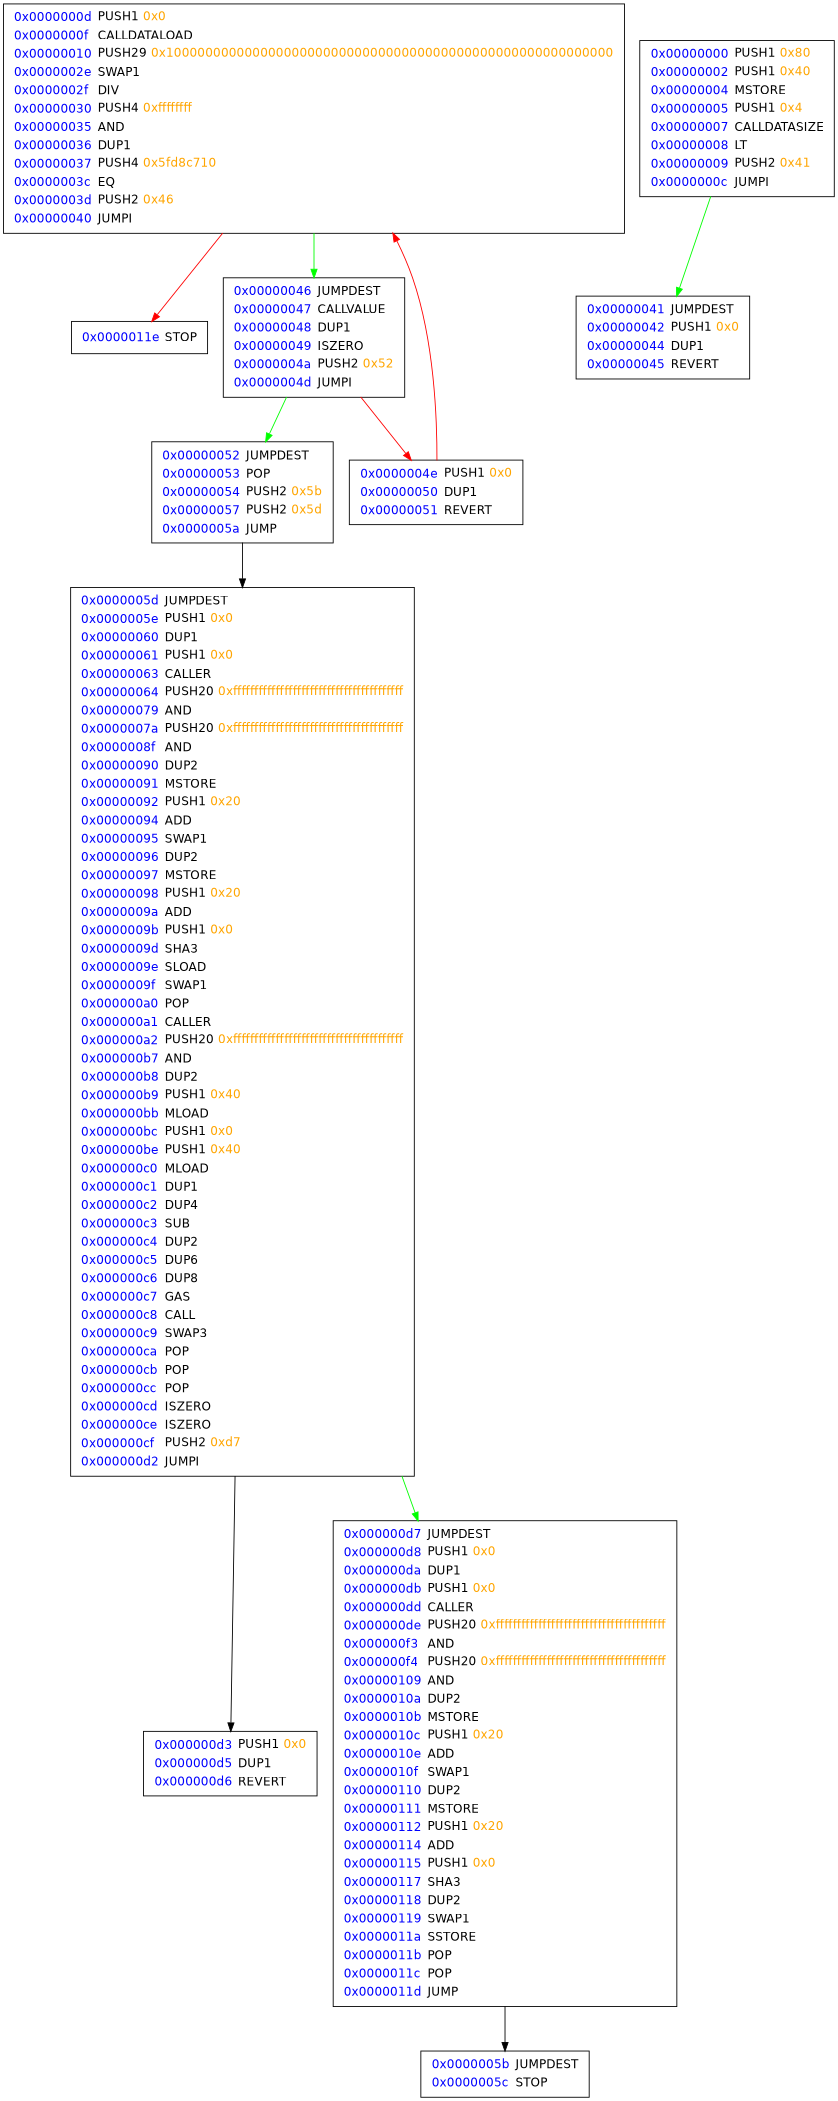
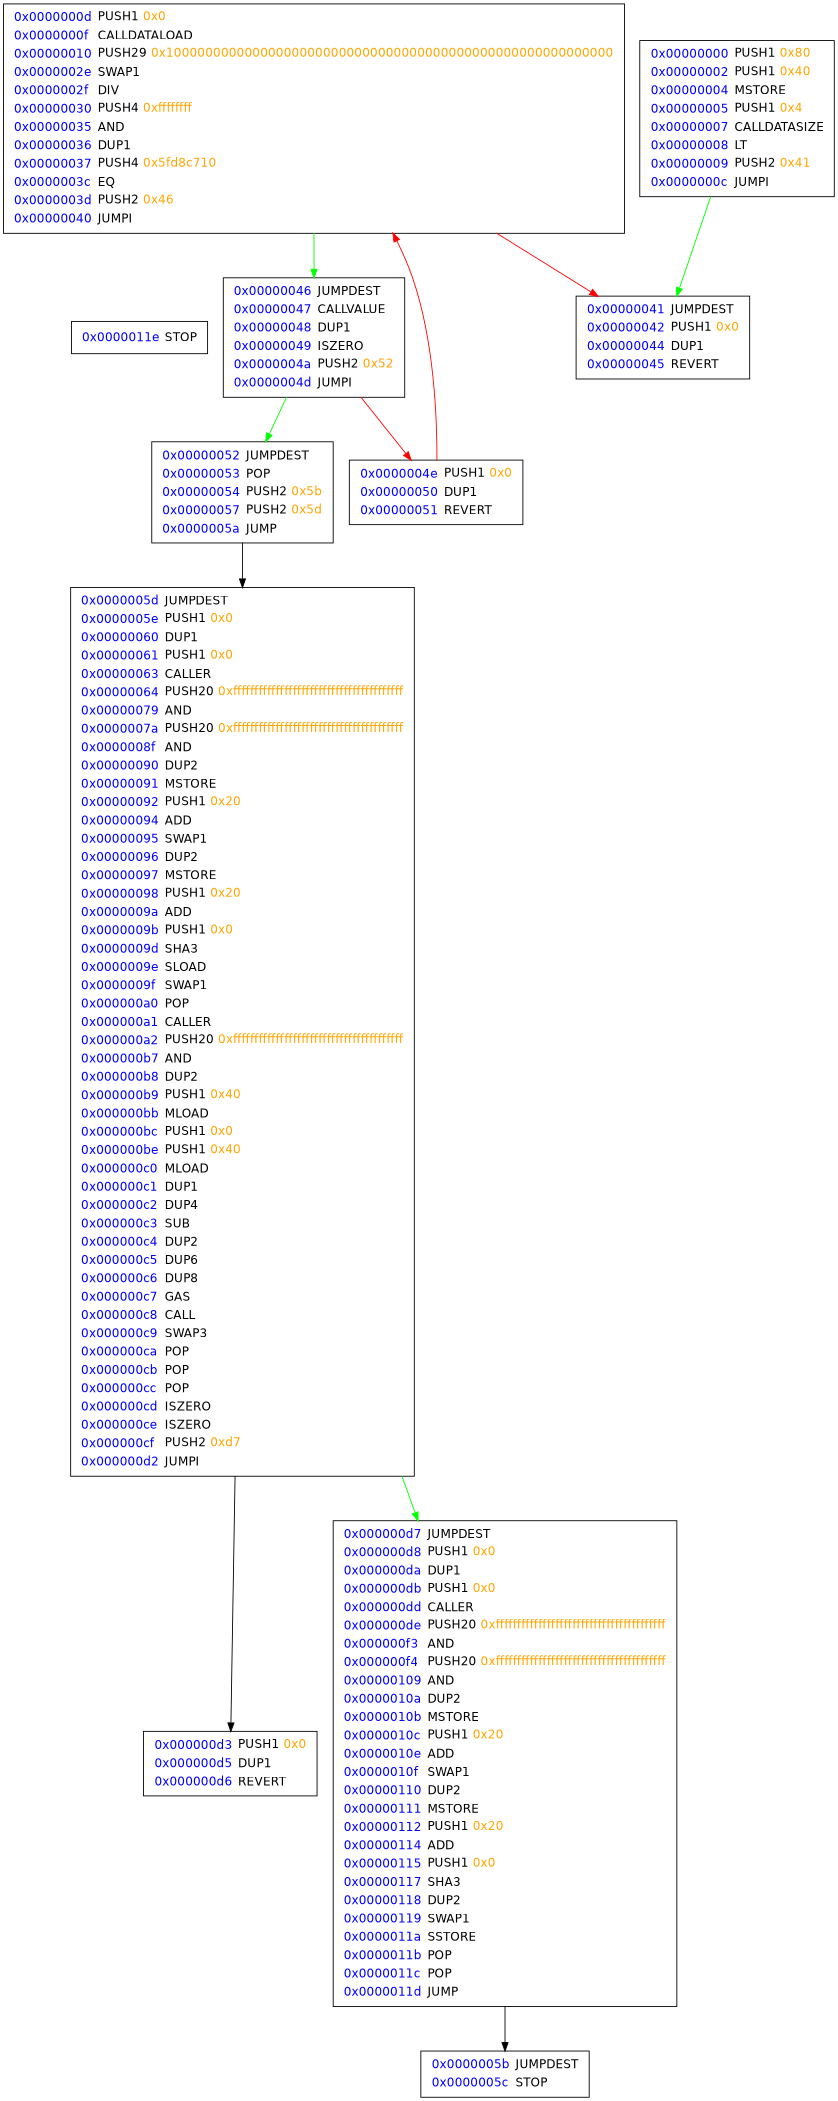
edge "0x0000000d" -> "0x0000011e": now "0x0000000d" -> "0x00000041"
